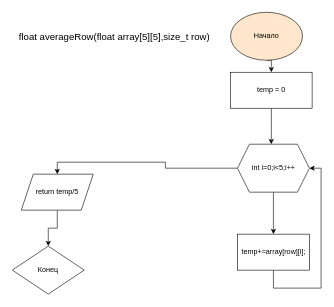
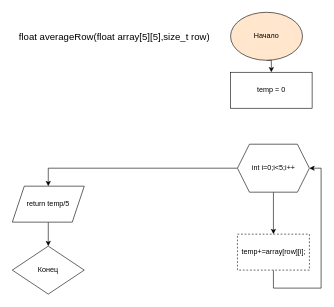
edge "temp = 0" -> "int i=0;i<5;i++": removed
node "return temp/5": moved (57, 192) -> (48, 204)
node "temp+=array[row][i];": style solid -> dashed
